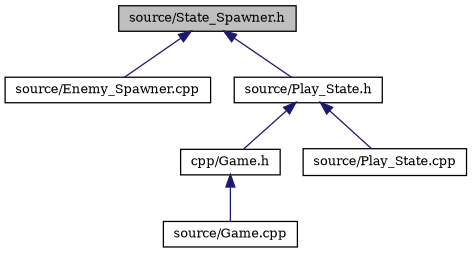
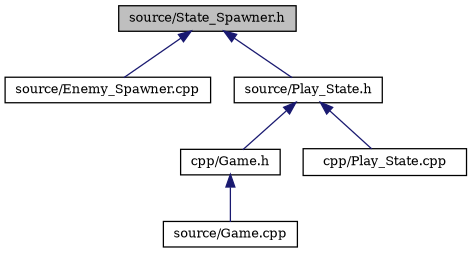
node "source/Play_State.cpp": label "source/Play_State.cpp" -> "cpp/Play_State.cpp"
